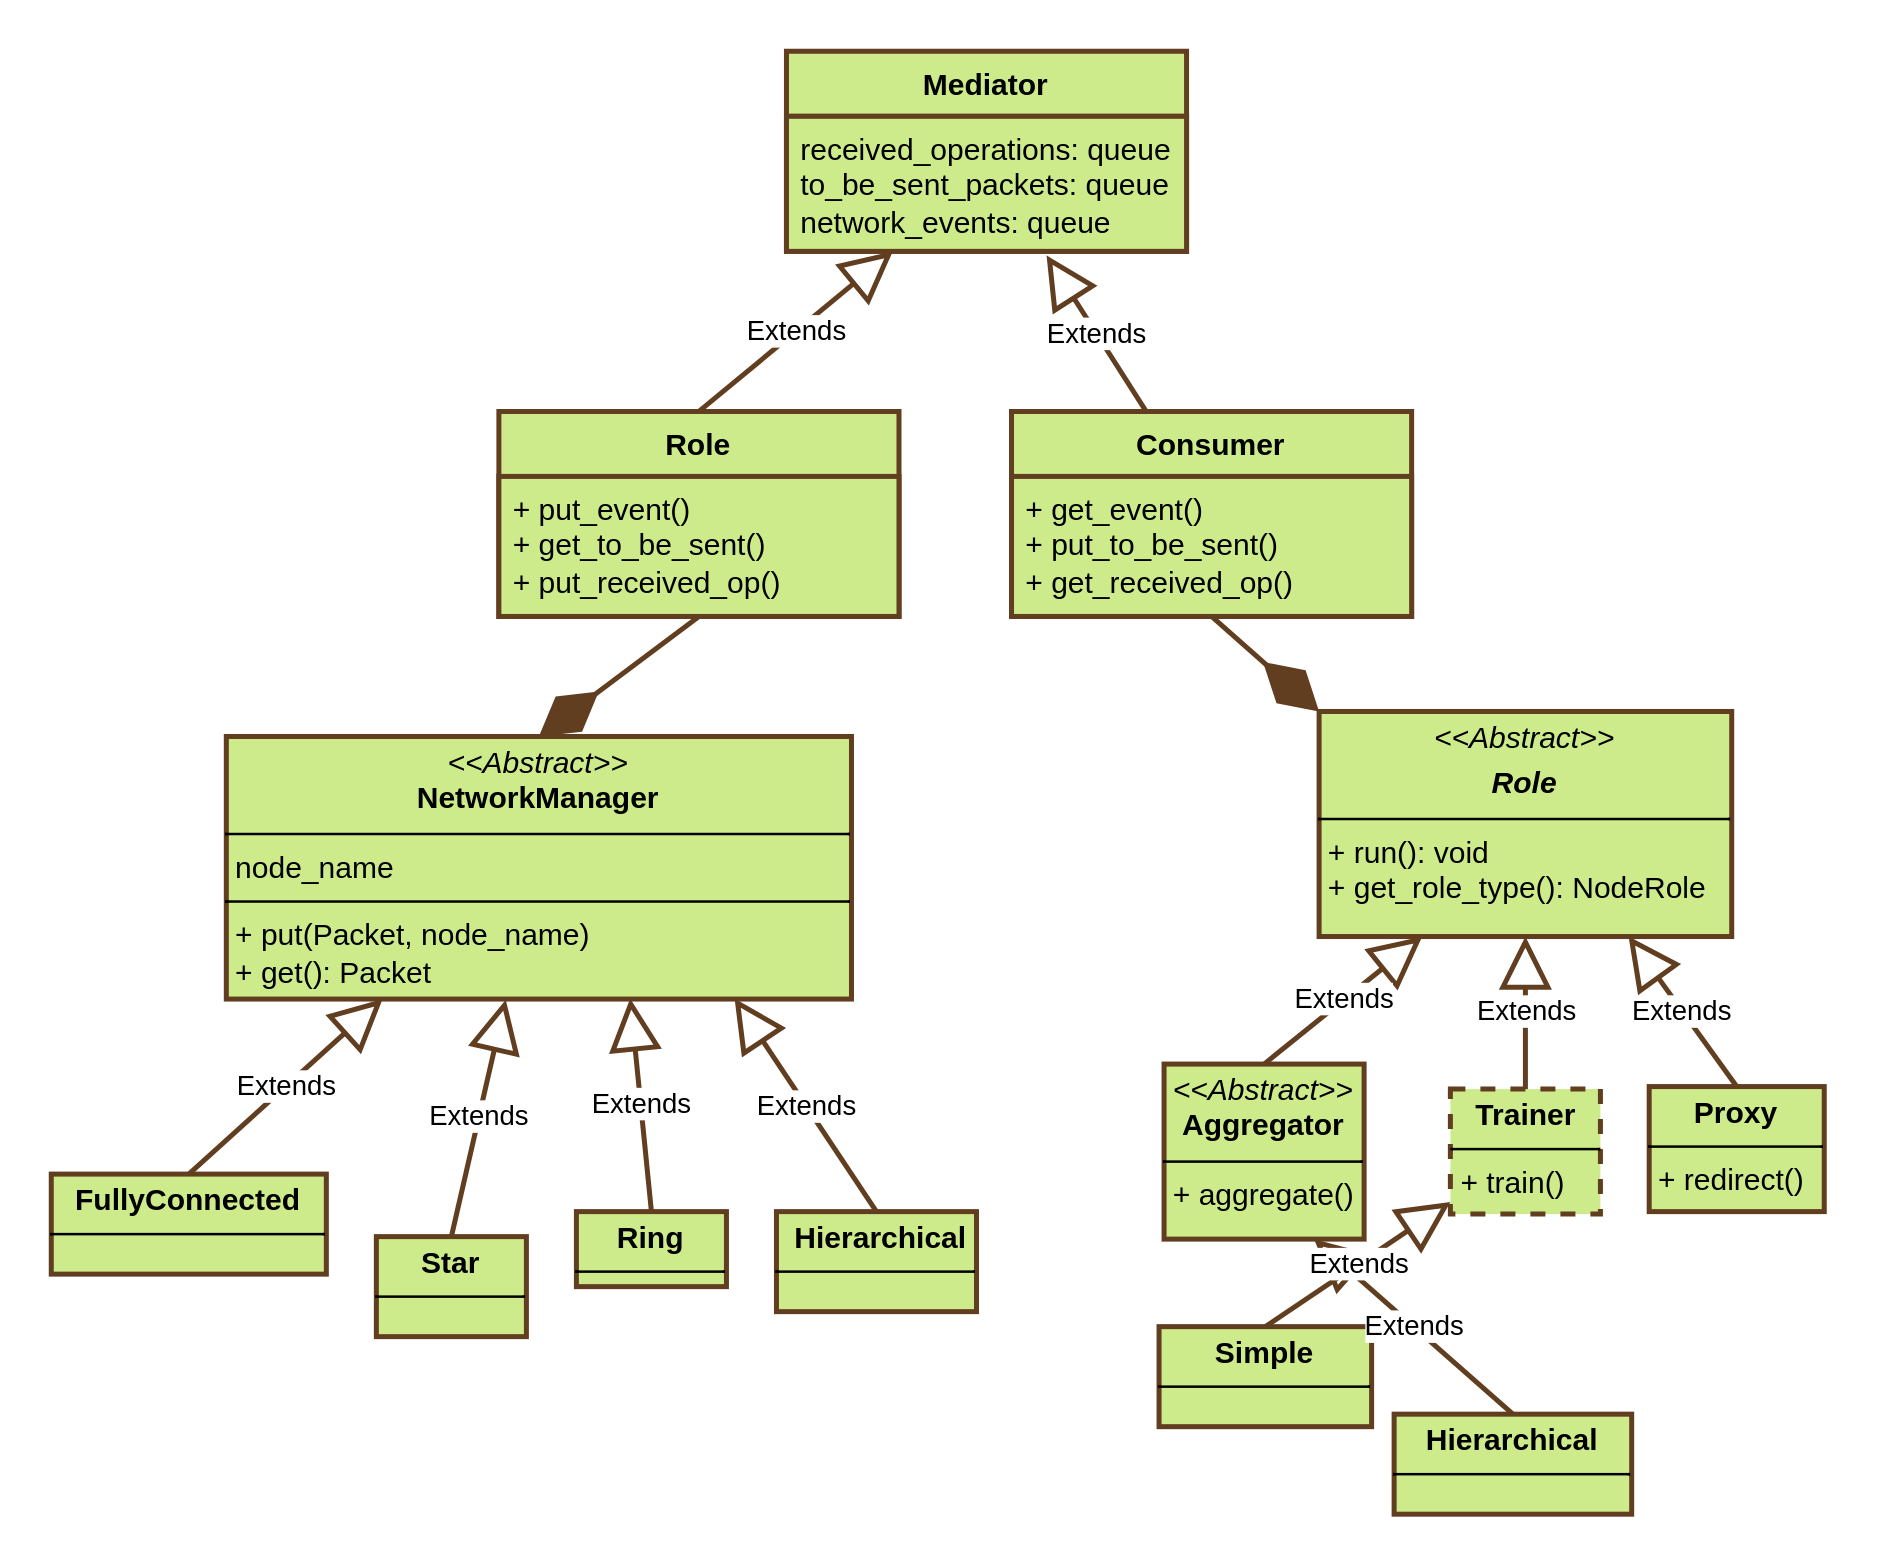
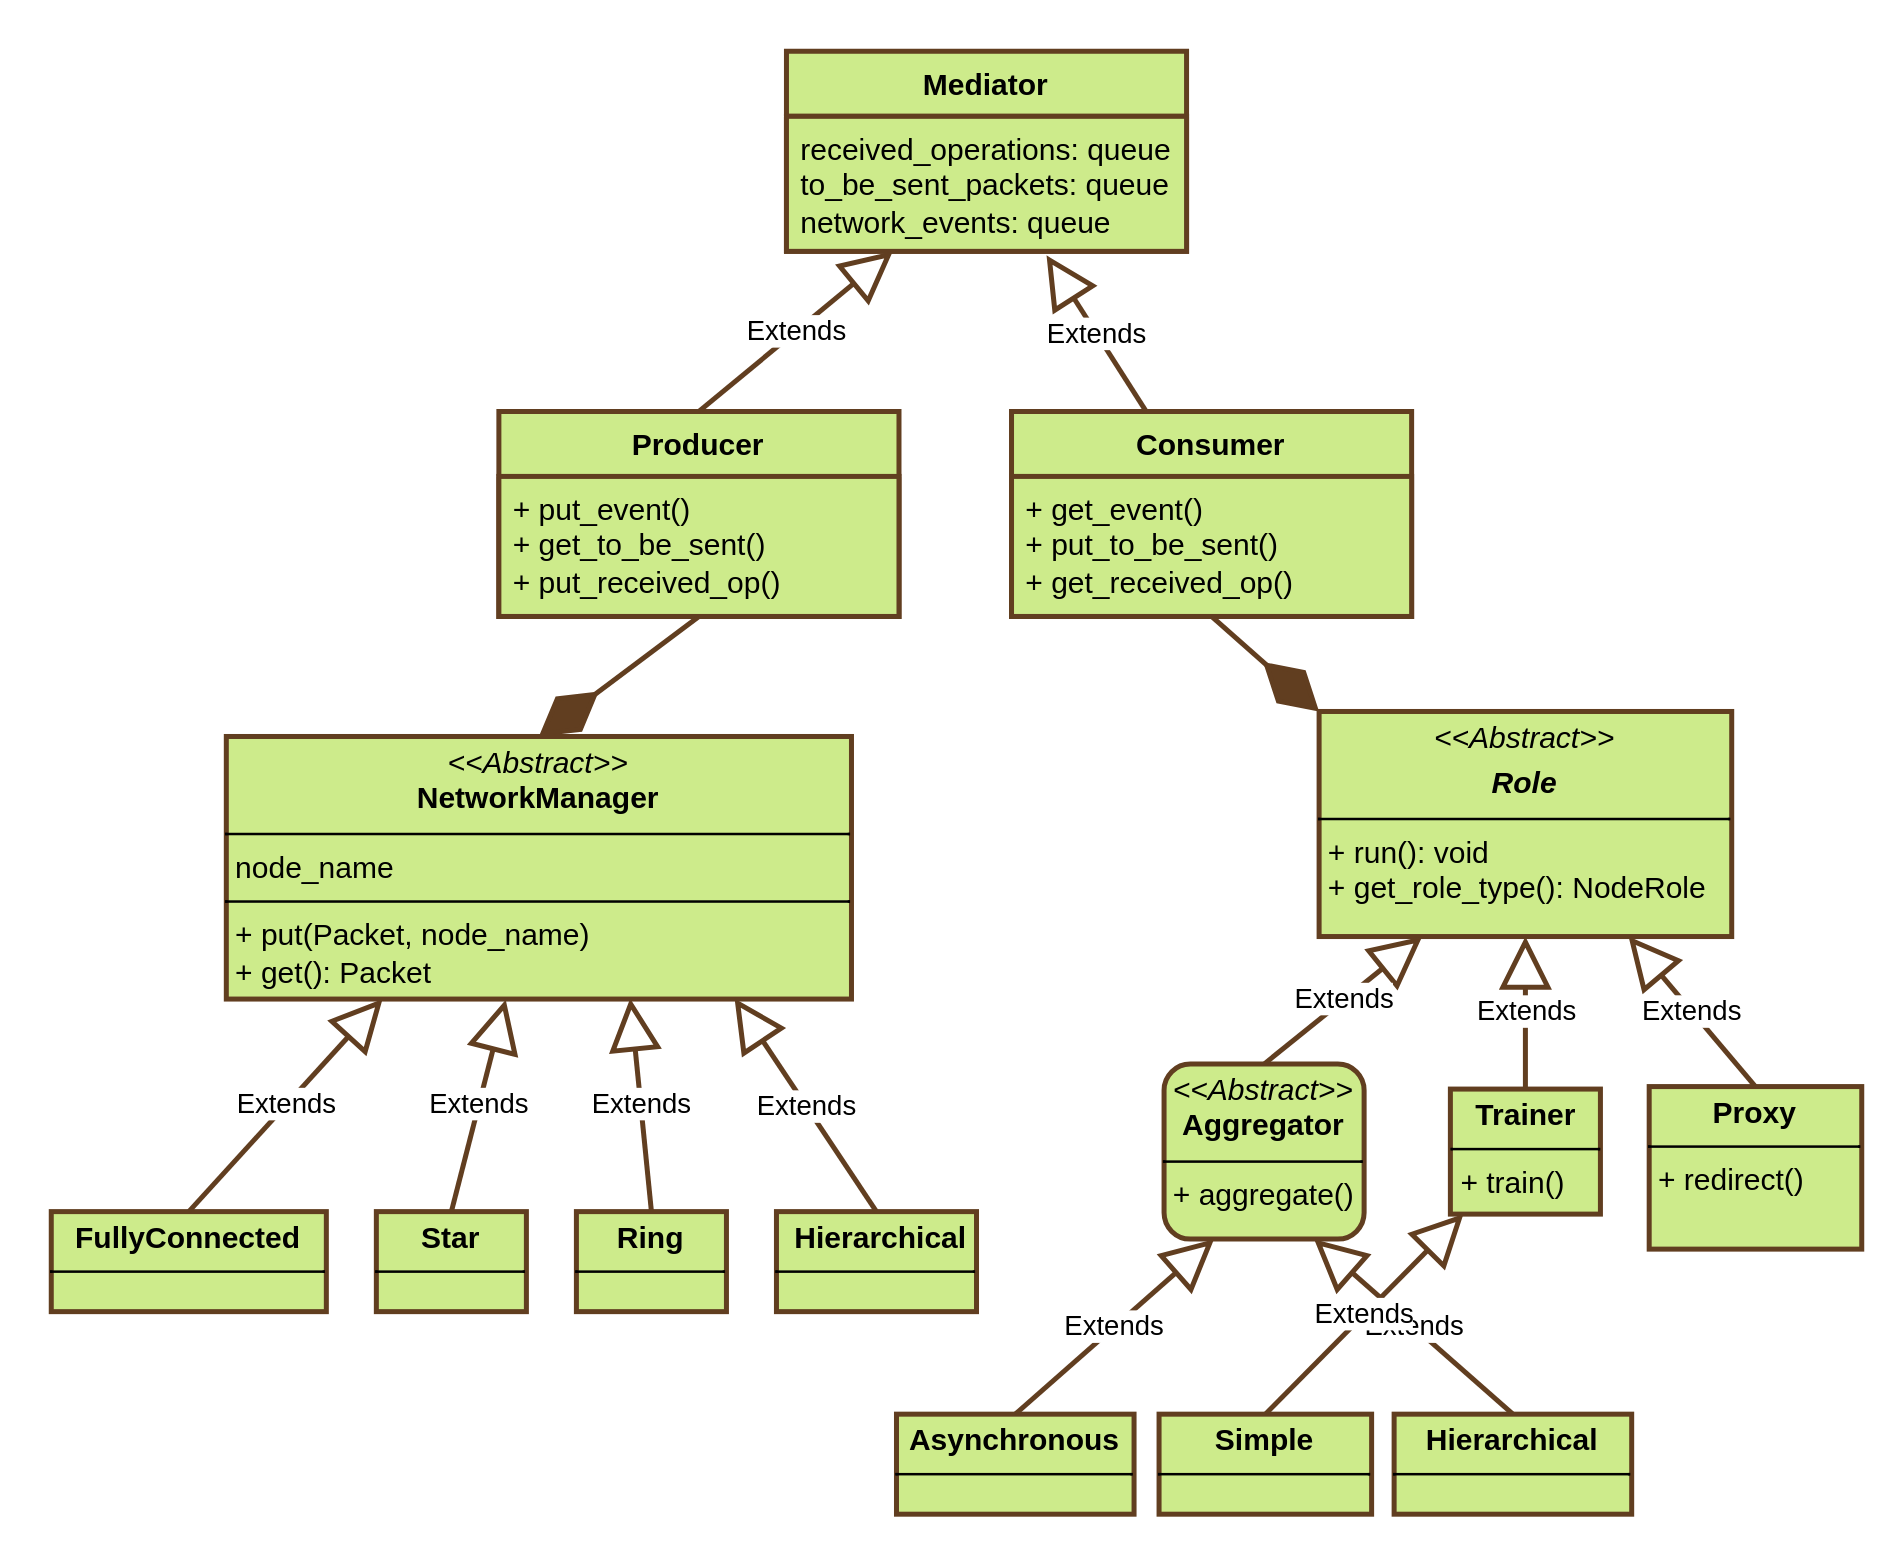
node "Role": label "Role" -> "Producer"
node "Proxy + redirect()": size 175x125 -> 213x163
node "<<Abstract>> Aggregator + aggregate()": shape rectangle -> rounded rectangle
node "Trainer + train()": style dashed -> solid
node "FullyConnected": moved (189, 1224) -> (189, 1261)
node "Ring": size 150x75 -> 150x100
node "Star": moved (451, 1286) -> (451, 1261)
edge "Asynchronous" -> "<<Abstract>> Aggregator + aggregate()": added, label "Extends"
node "Simple": moved (1265, 1376) -> (1265, 1464)
node "Asynchronous": added
